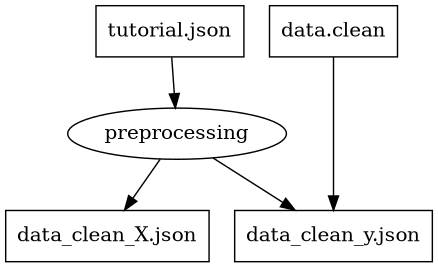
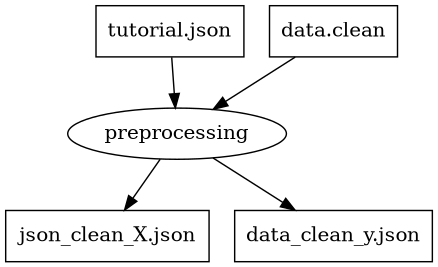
edge "data.clean" -> "data_clean_y.json": now "data.clean" -> "preprocessing"
node "data_clean_X.json": label "data_clean_X.json" -> "json_clean_X.json"
